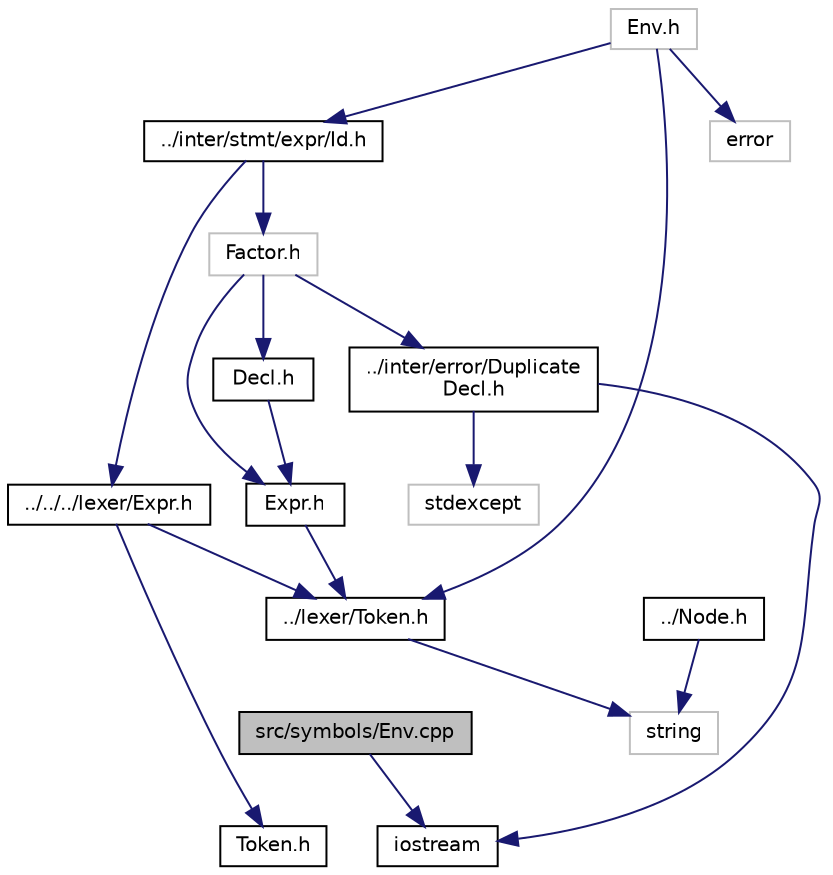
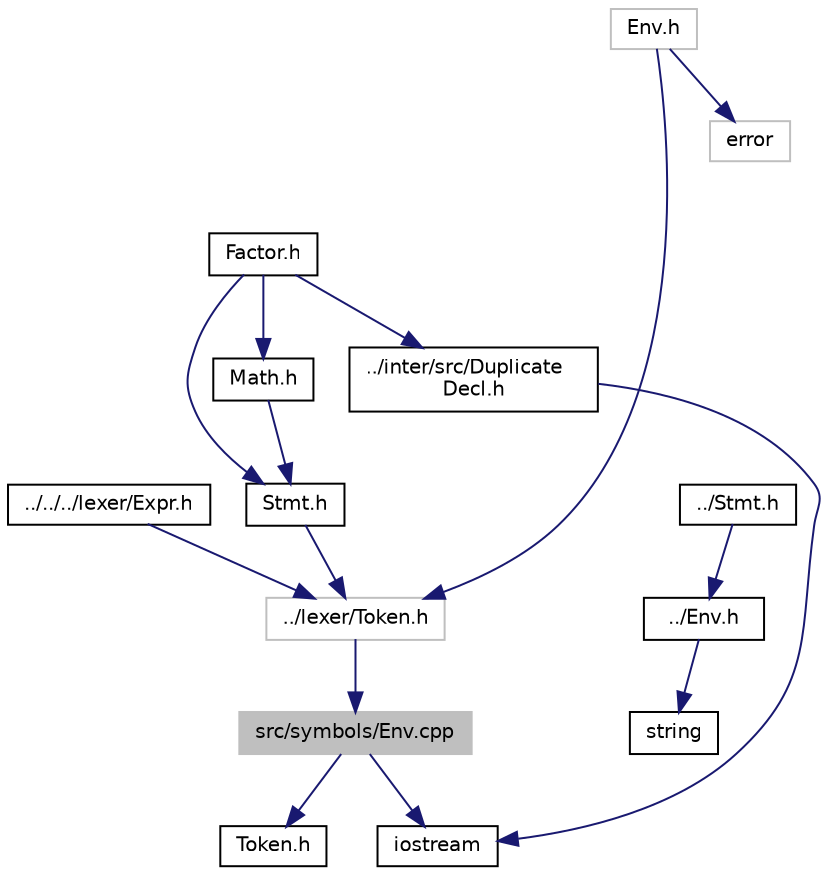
node "../inter/stmt/expr/Id.h": removed
node "Factor.h": color grey75 -> black
node "Decl.h": label "Decl.h" -> "Math.h"
node "../inter/error/Duplicate Decl.h": label "../inter/error/Duplicate Decl.h" -> "../inter/src/Duplicate Decl.h"
node "Expr.h": label "Expr.h" -> "Stmt.h"
node "stdexcept": removed
node "../Stmt.h": added
node "../lexer/Token.h": color black -> grey75
node "../Node.h": label "../Node.h" -> "../Env.h"
edge "../../../lexer/Expr.h" -> "Token.h": now "src/symbols/Env.cpp" -> "Token.h"
edge "../lexer/Token.h" -> "string": now "../lexer/Token.h" -> "src/symbols/Env.cpp"
node "src/symbols/Env.cpp": color black -> grey75
node "string": color grey75 -> black
